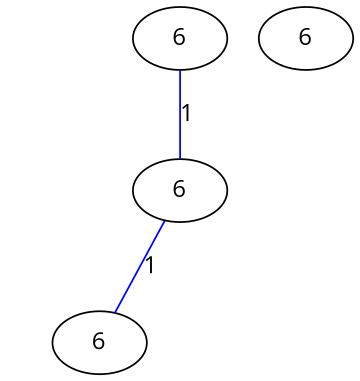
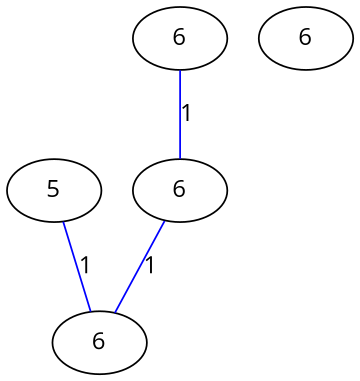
node "5": added
